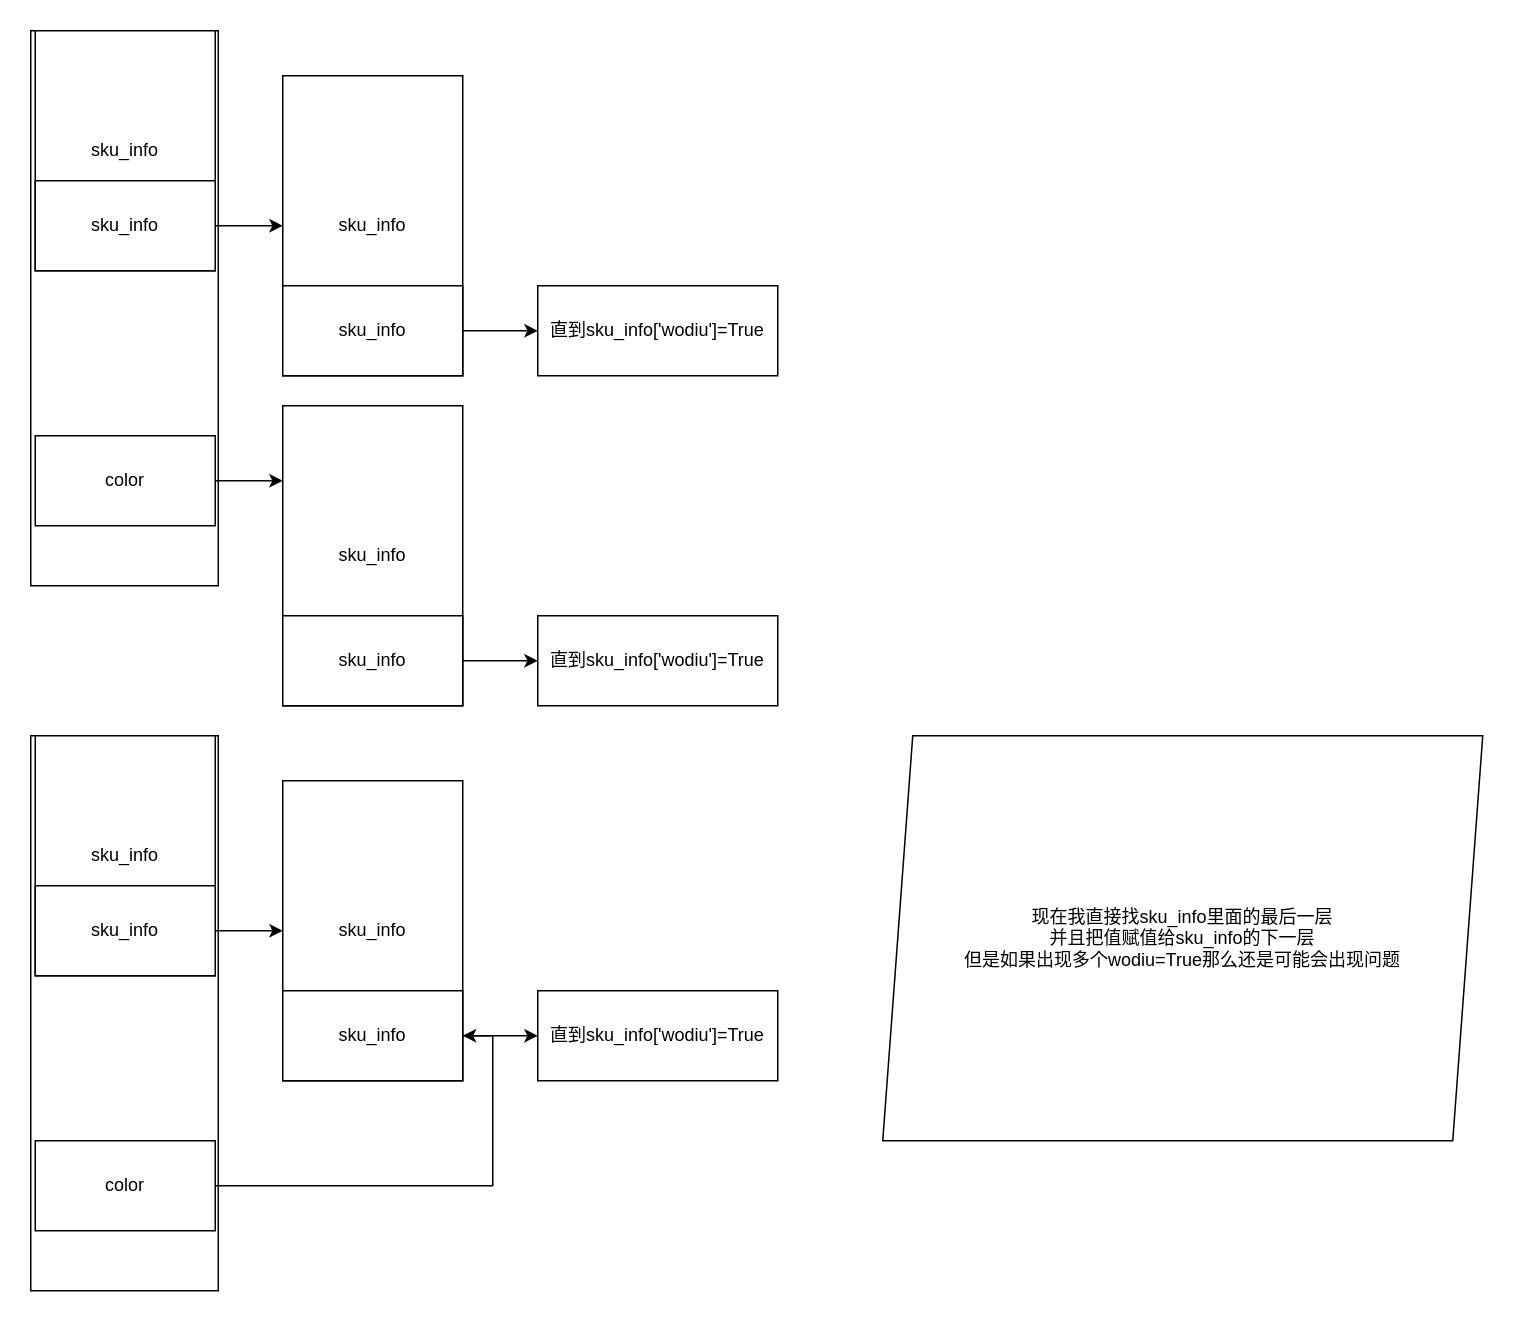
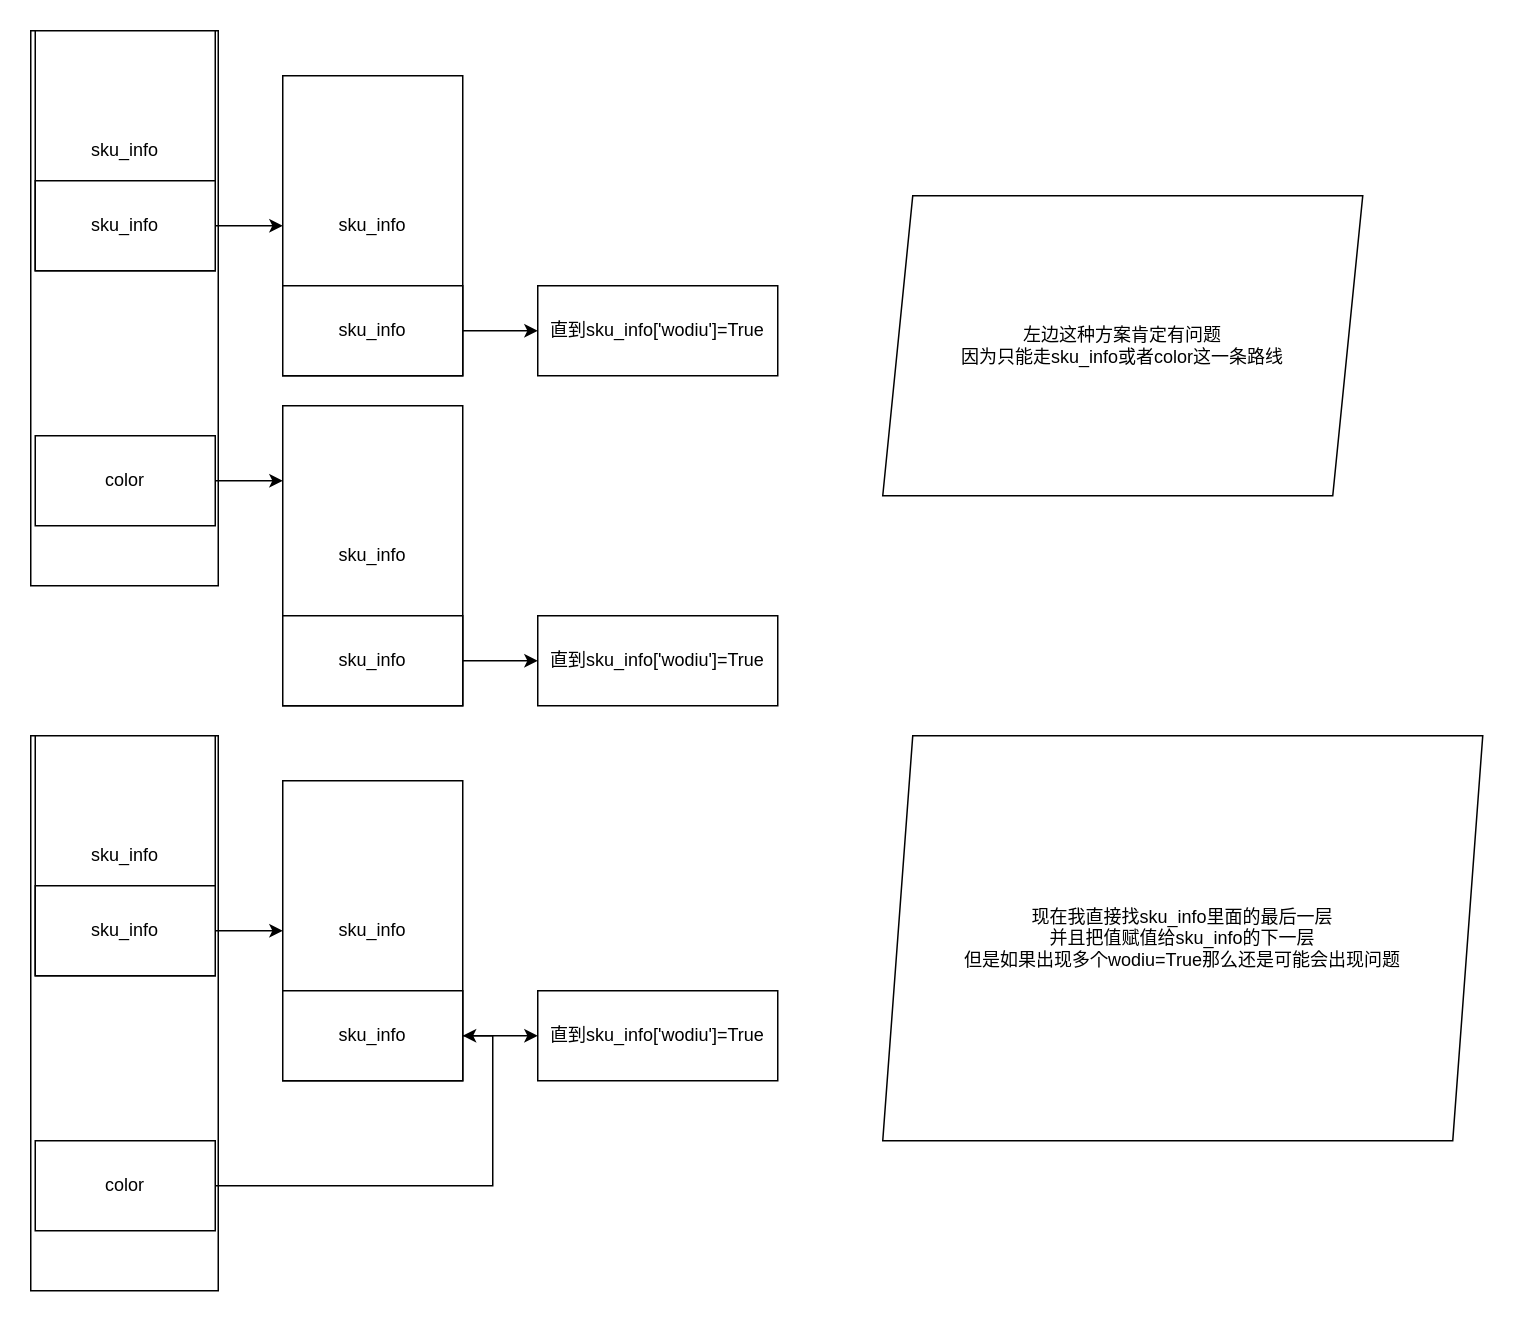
node "左边这种方案肯定有问题 因为只能走sku_info或者color这一条路线": added
